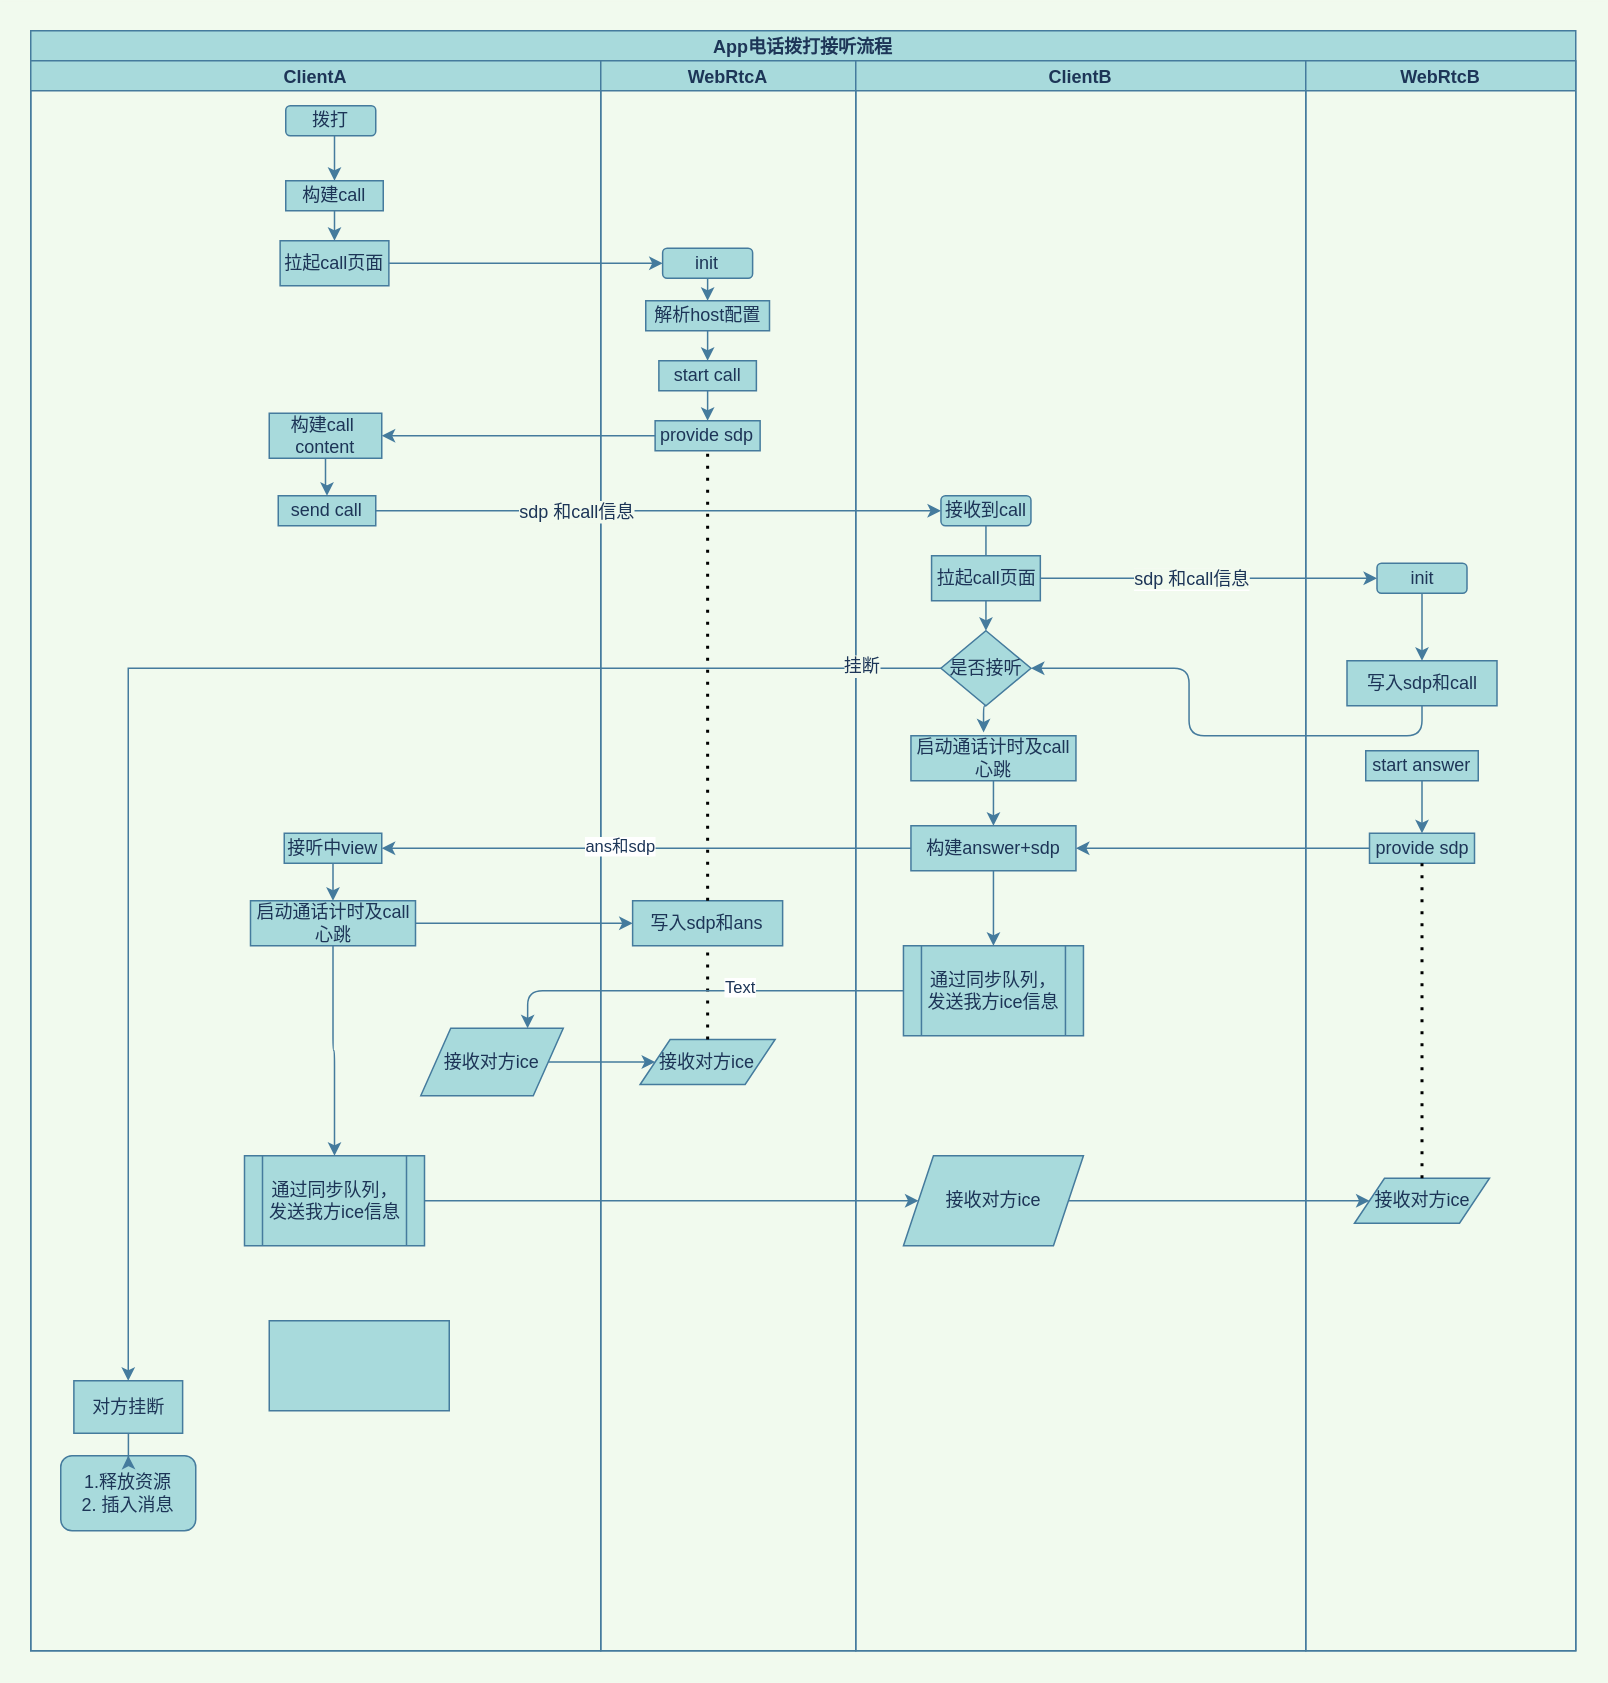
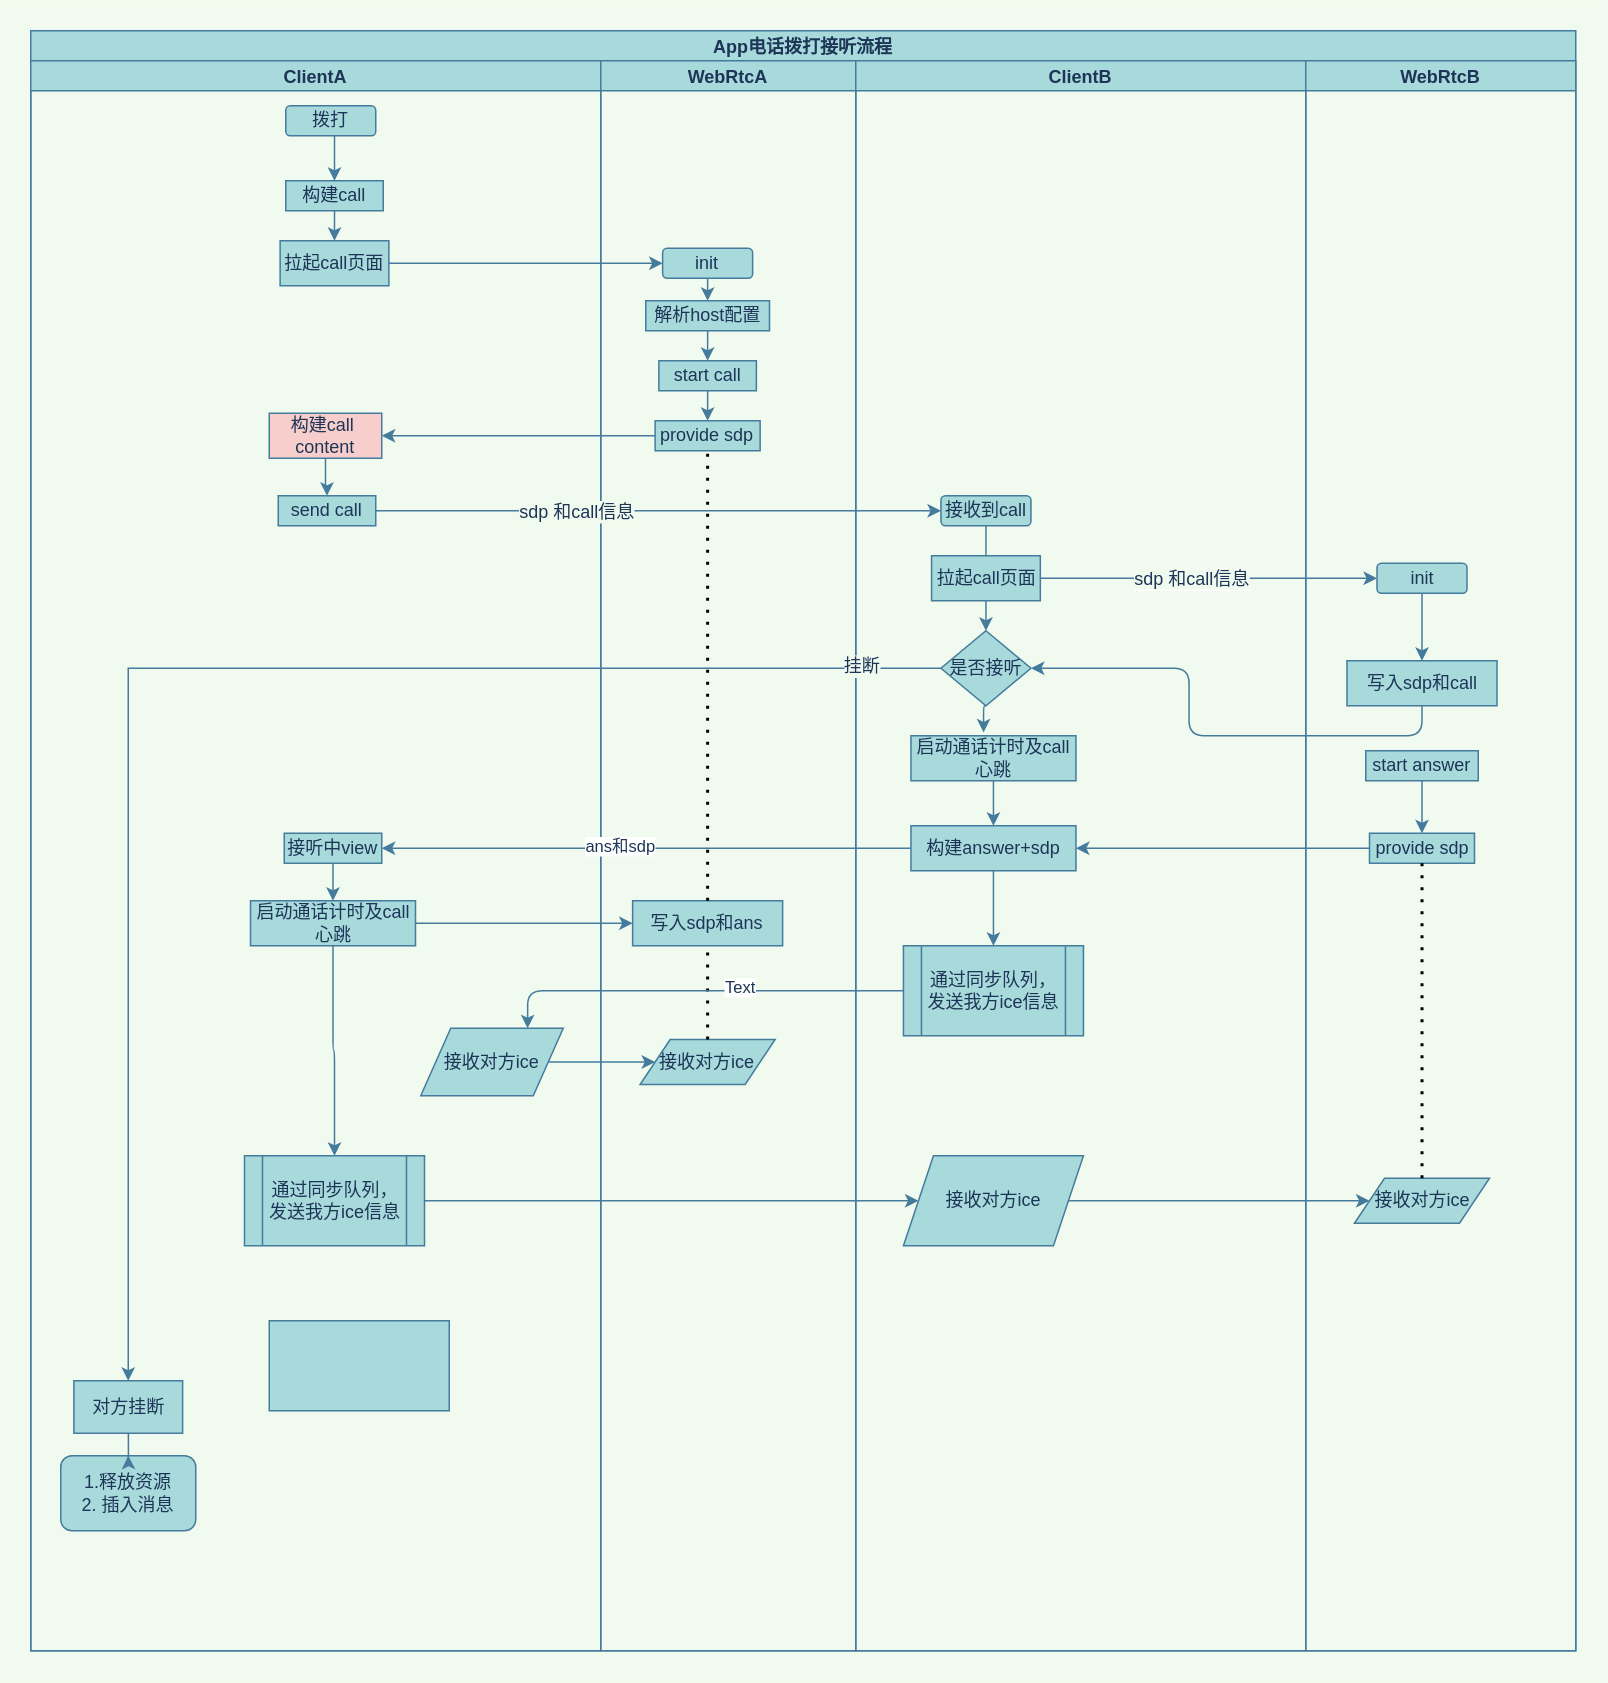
node "构建call content": fillcolor #a8dadc -> #f8cecc
